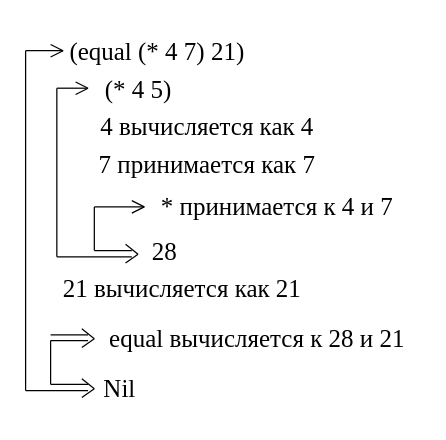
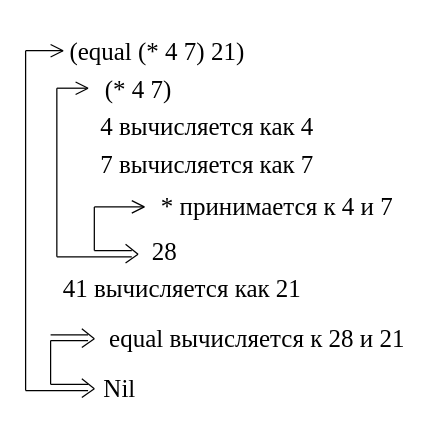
node "(* 4 5)": label "(* 4 5)" -> "(* 4 7)"
node "7 принимается как 7": label "7 принимается как 7" -> "7 вычисляется как 7"
node "21 вычисляется как 21": label "21 вычисляется как 21" -> "41 вычисляется как 21"
